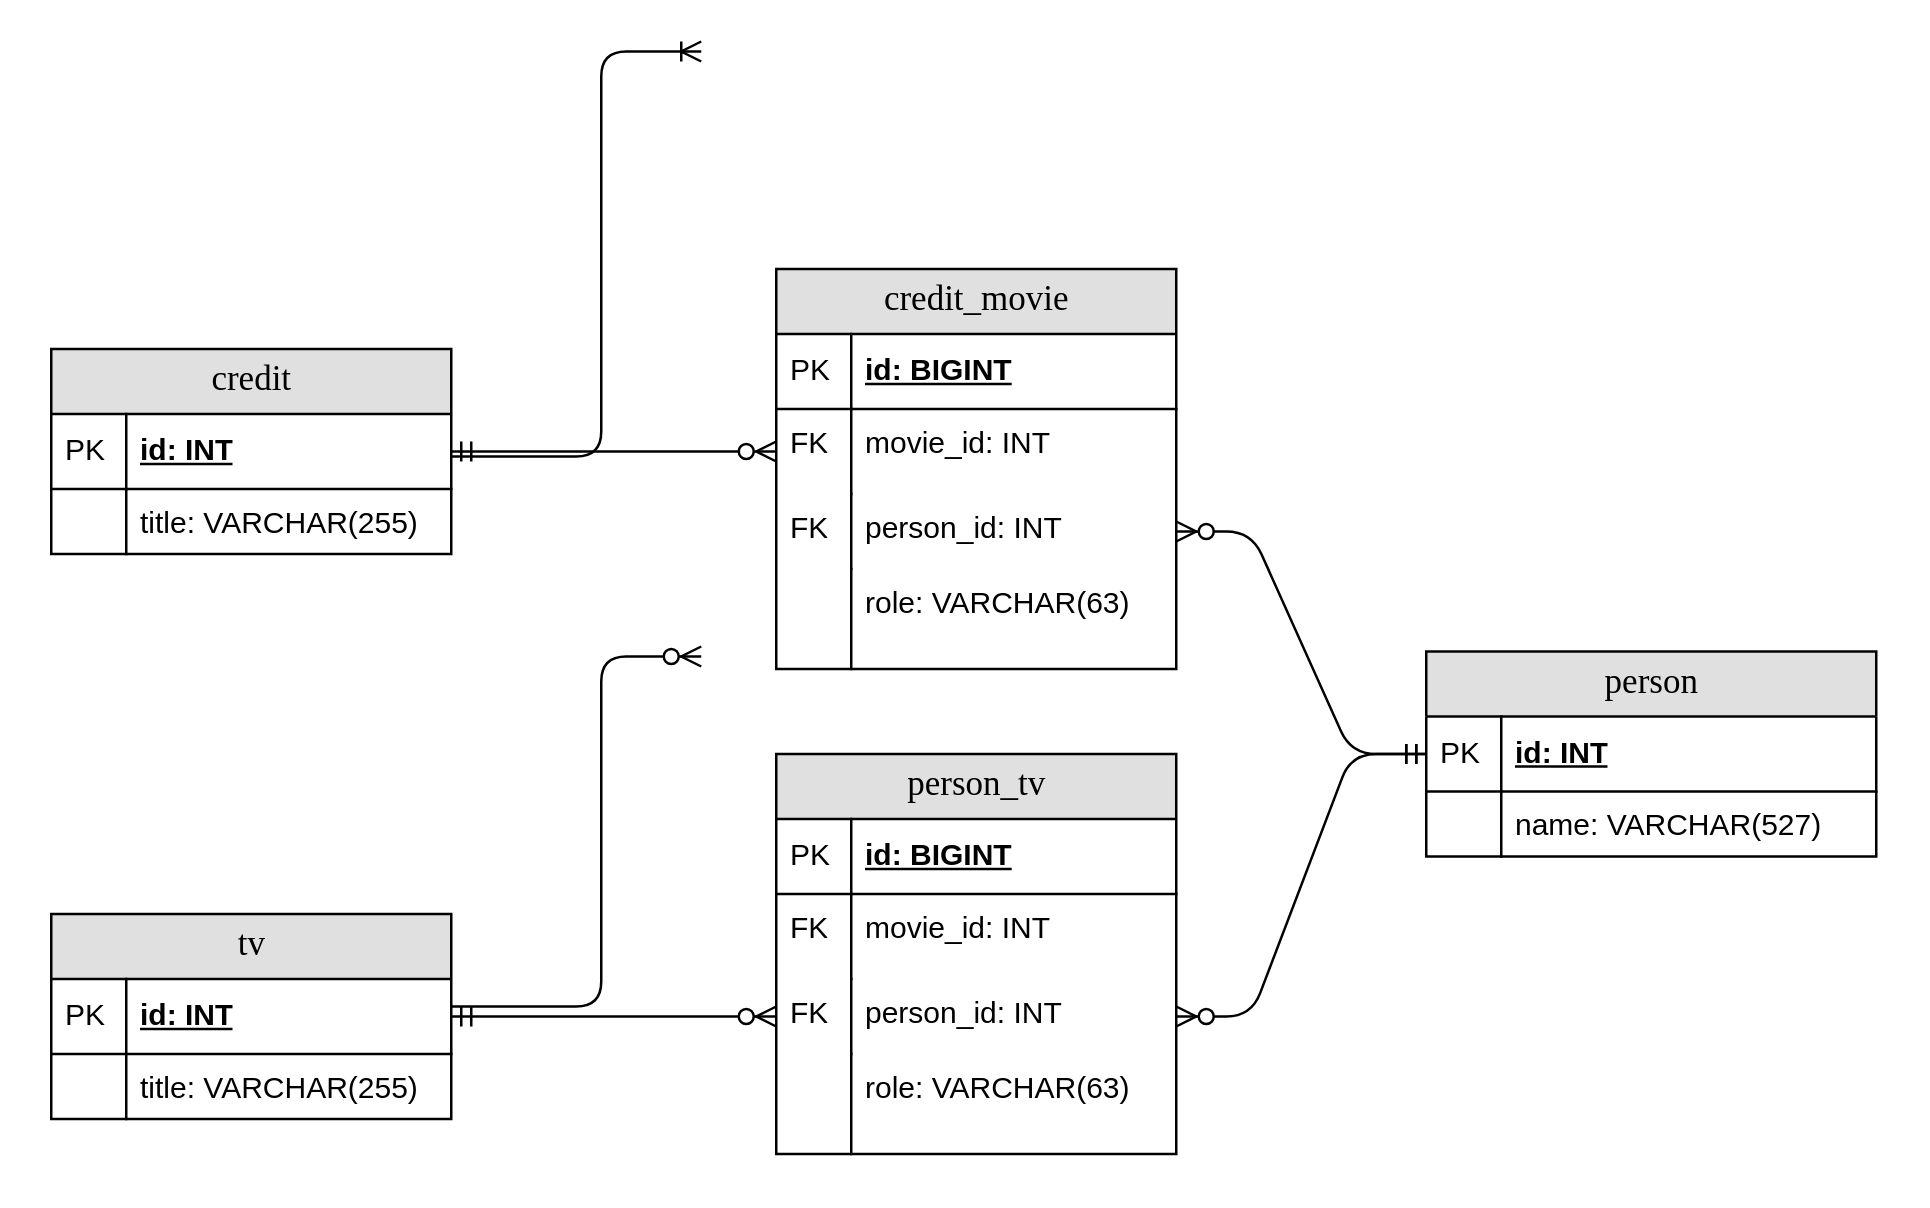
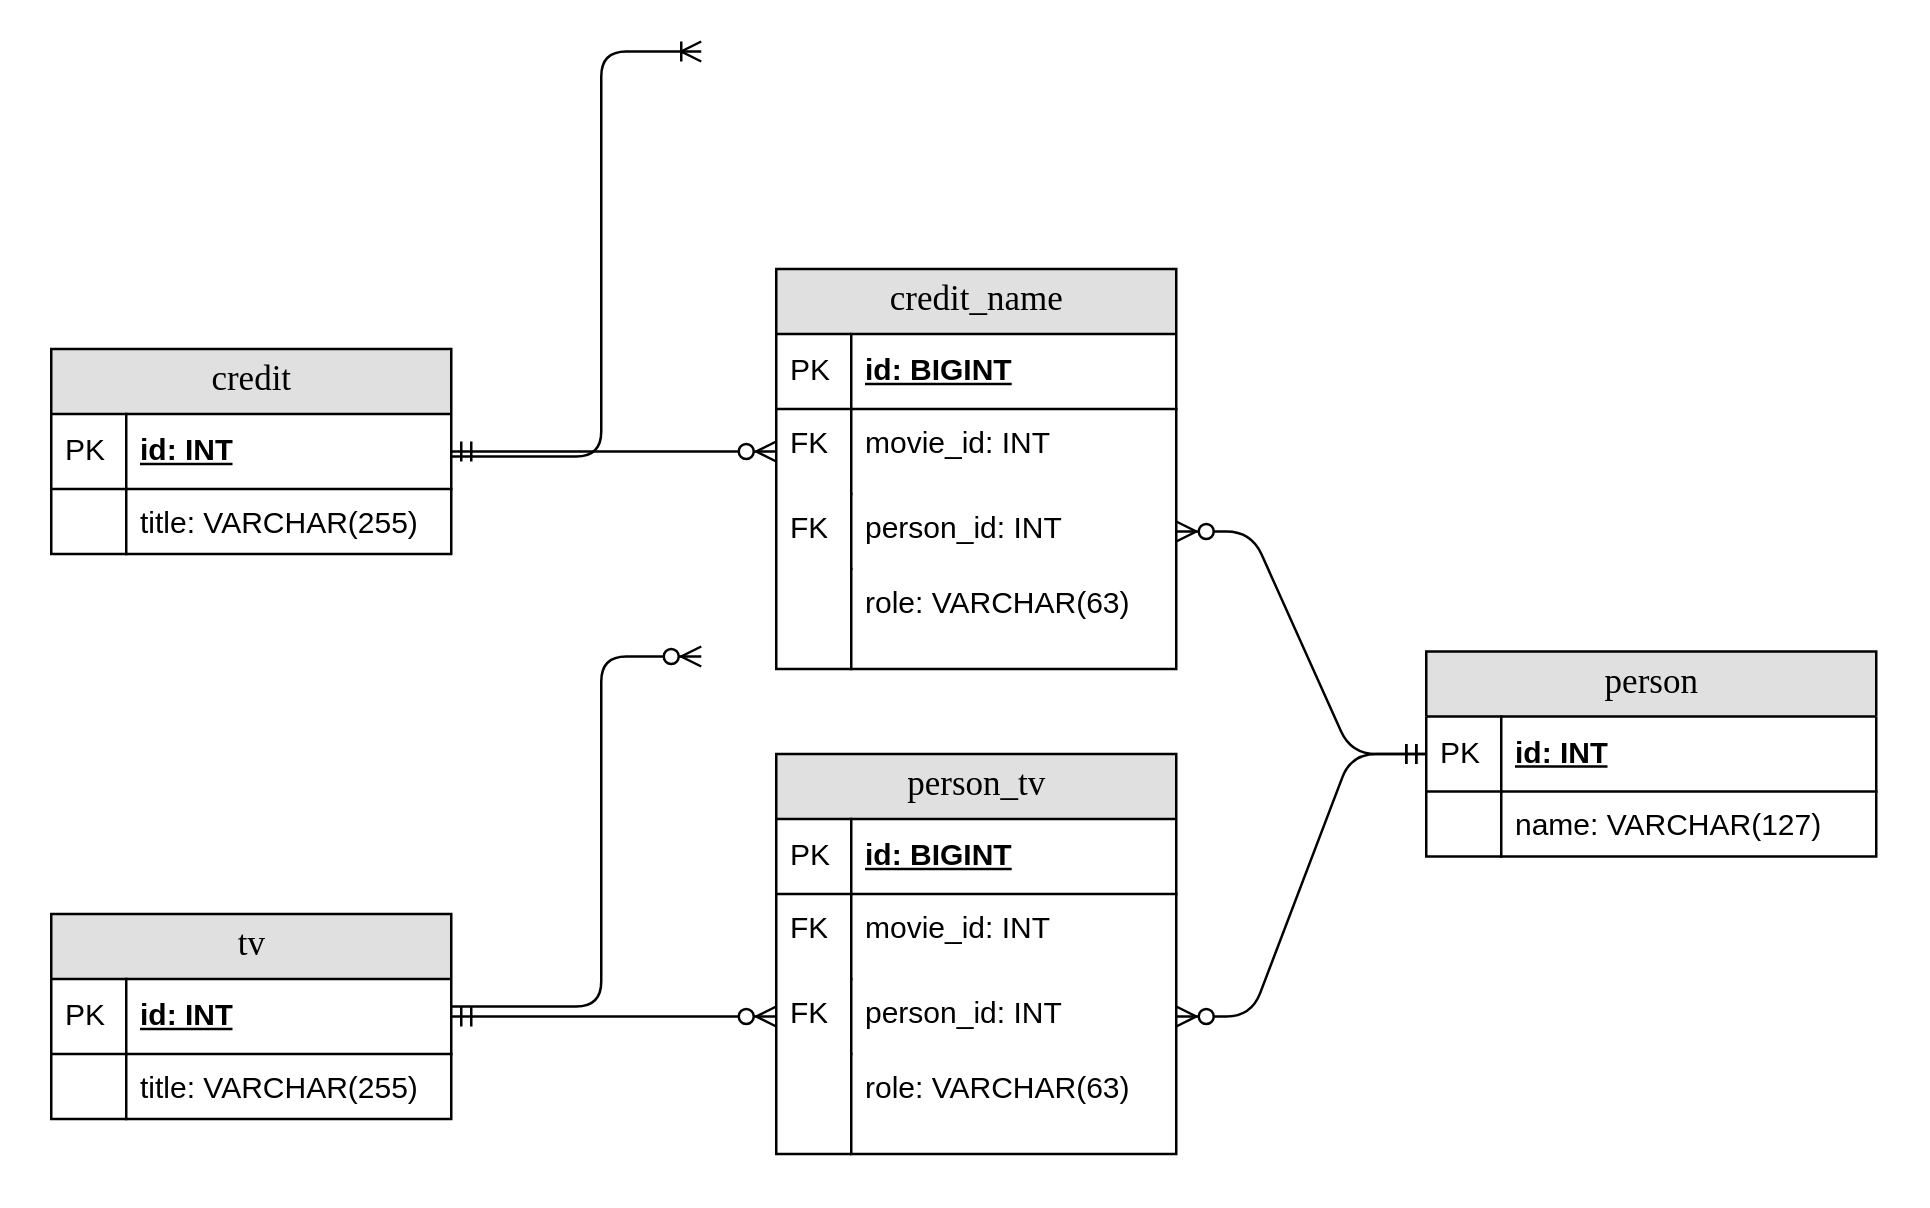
node "credit_movie": label "credit_movie" -> "credit_name"
node "name: VARCHAR(527)": label "name: VARCHAR(527)" -> "name: VARCHAR(127)"
